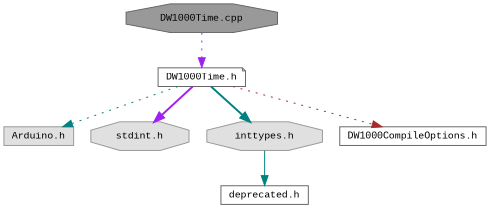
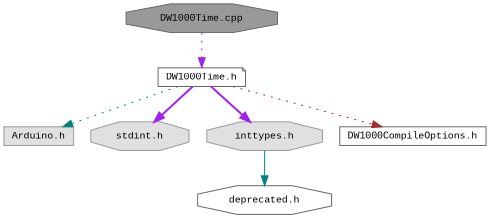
edge "DW1000Time.h" -> "inttypes.h": color teal -> purple
node "deprecated.h": shape box -> octagon
